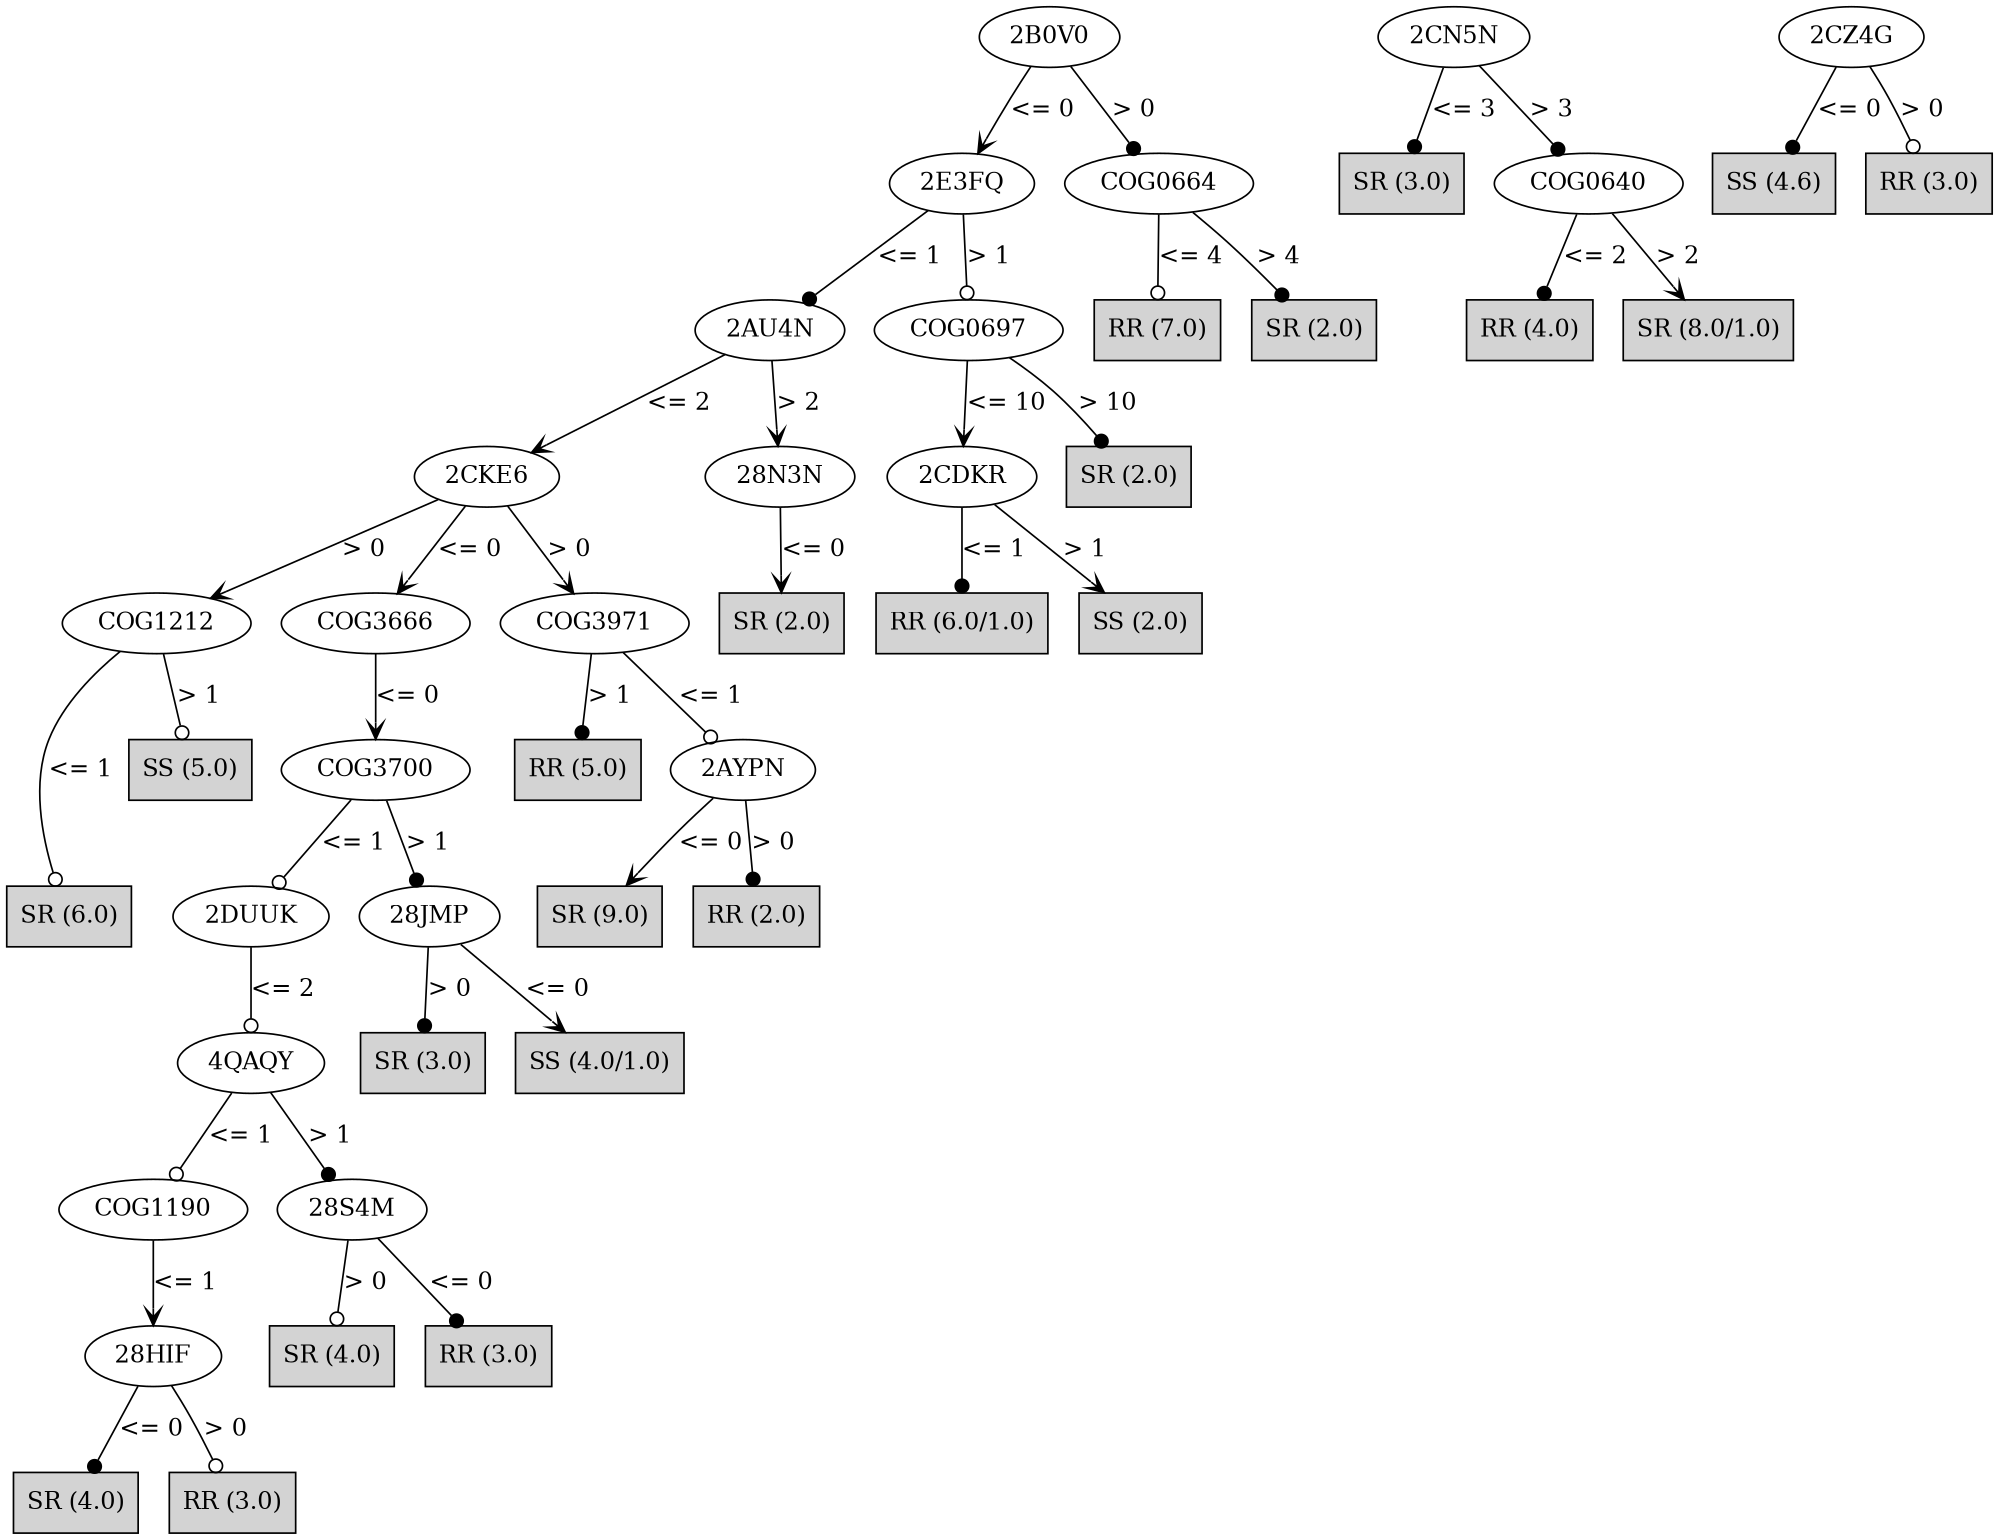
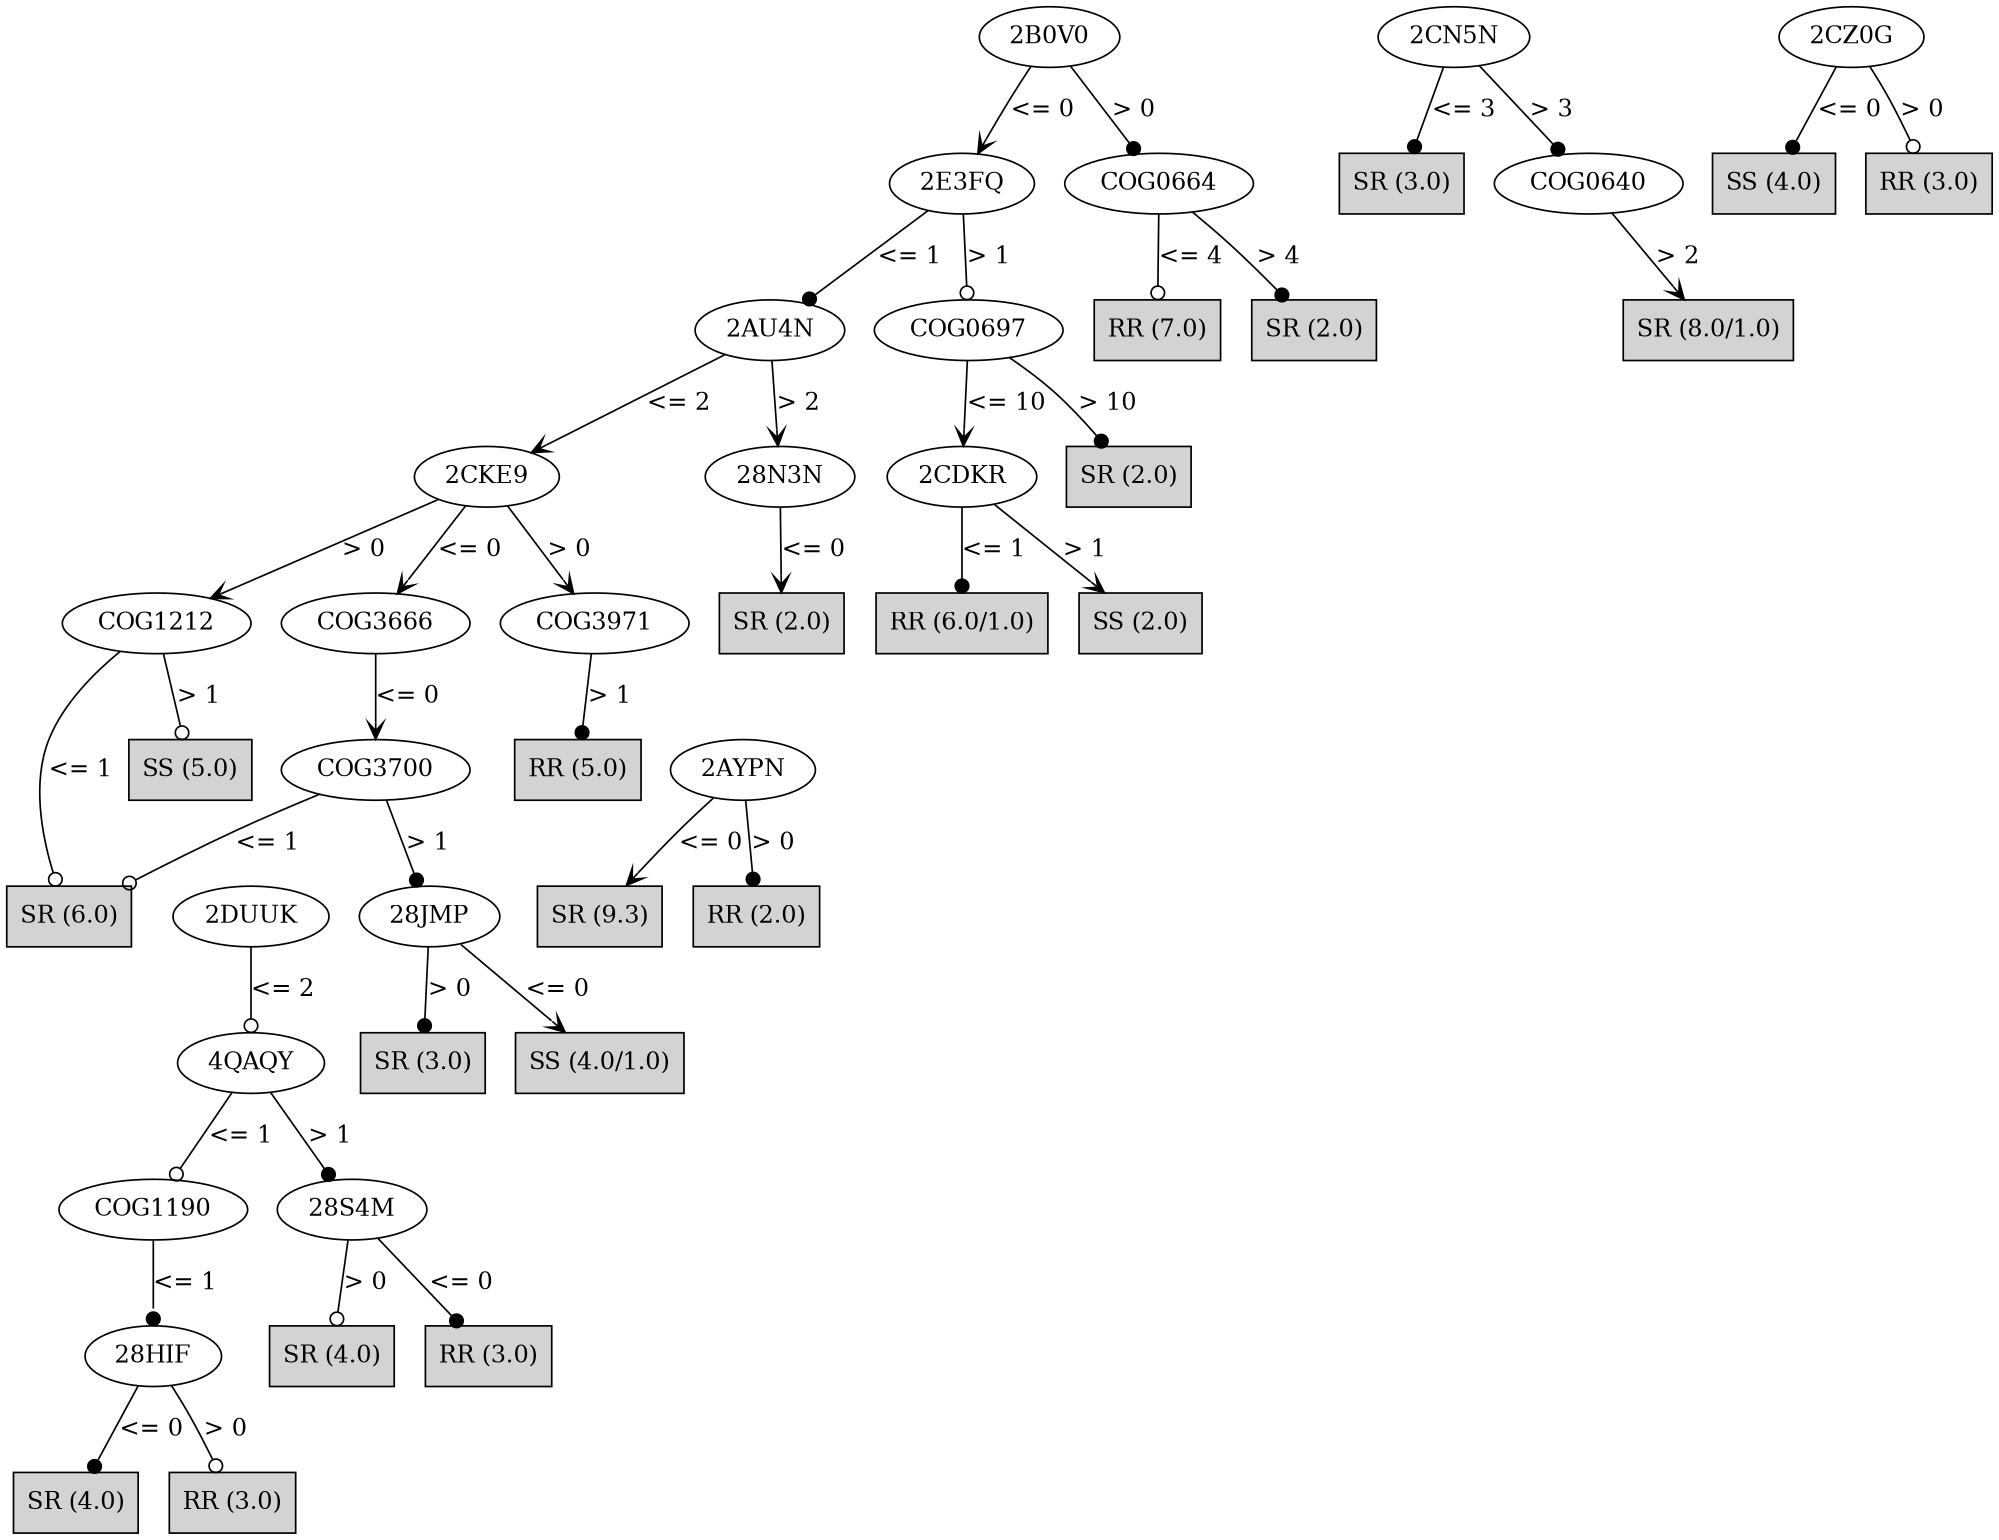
node "2CZ4G": label "2CZ4G" -> "2CZ0G"
node "SS (4.6)": label "SS (4.6)" -> "SS (4.0)"
node "RR (4.0)": removed
node "2CKE6": label "2CKE6" -> "2CKE9"
edge "COG3971" -> "2AYPN": removed, label "<= 1"
edge "COG3700" -> "2DUUK": now "COG3700" -> "SR (6.0)"
node "SR (9.0)": label "SR (9.0)" -> "SR (9.3)"
edge "COG1190" -> "28HIF": arrowhead vee -> dot
